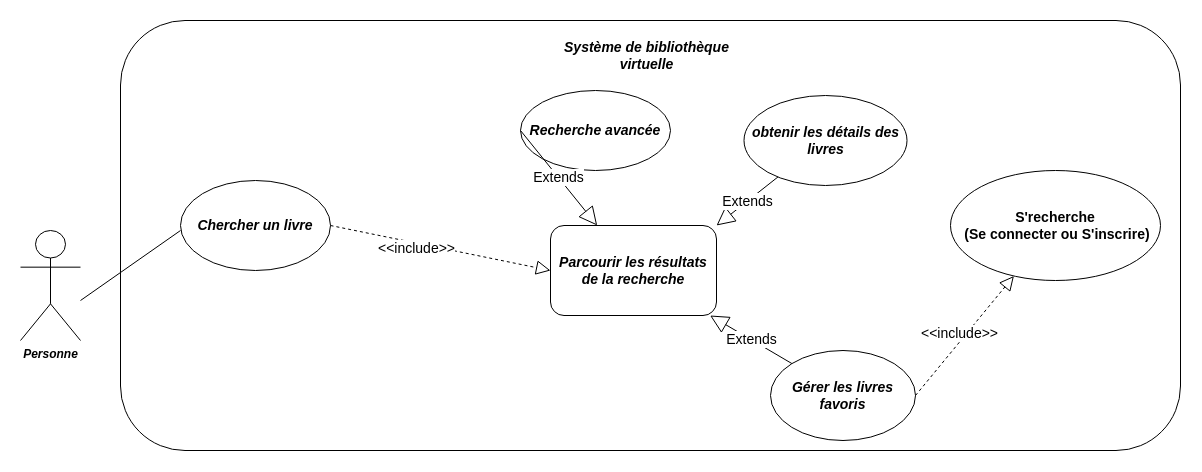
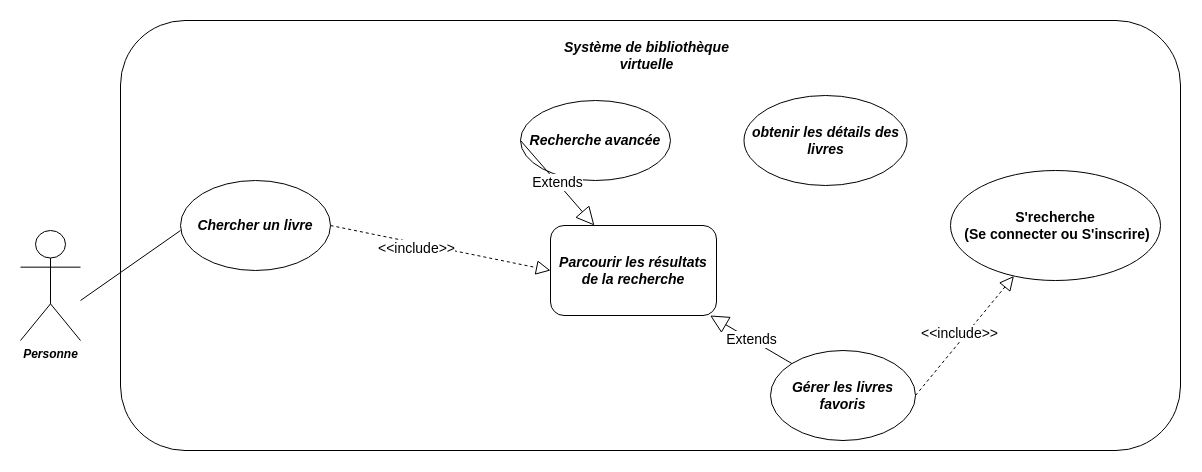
node "Recherche avancée": moved (596, 131) -> (596, 141)
edge "obtenir les détails des livres" -> "Parcourir les résultats de la recherche": removed, label "Extends"
